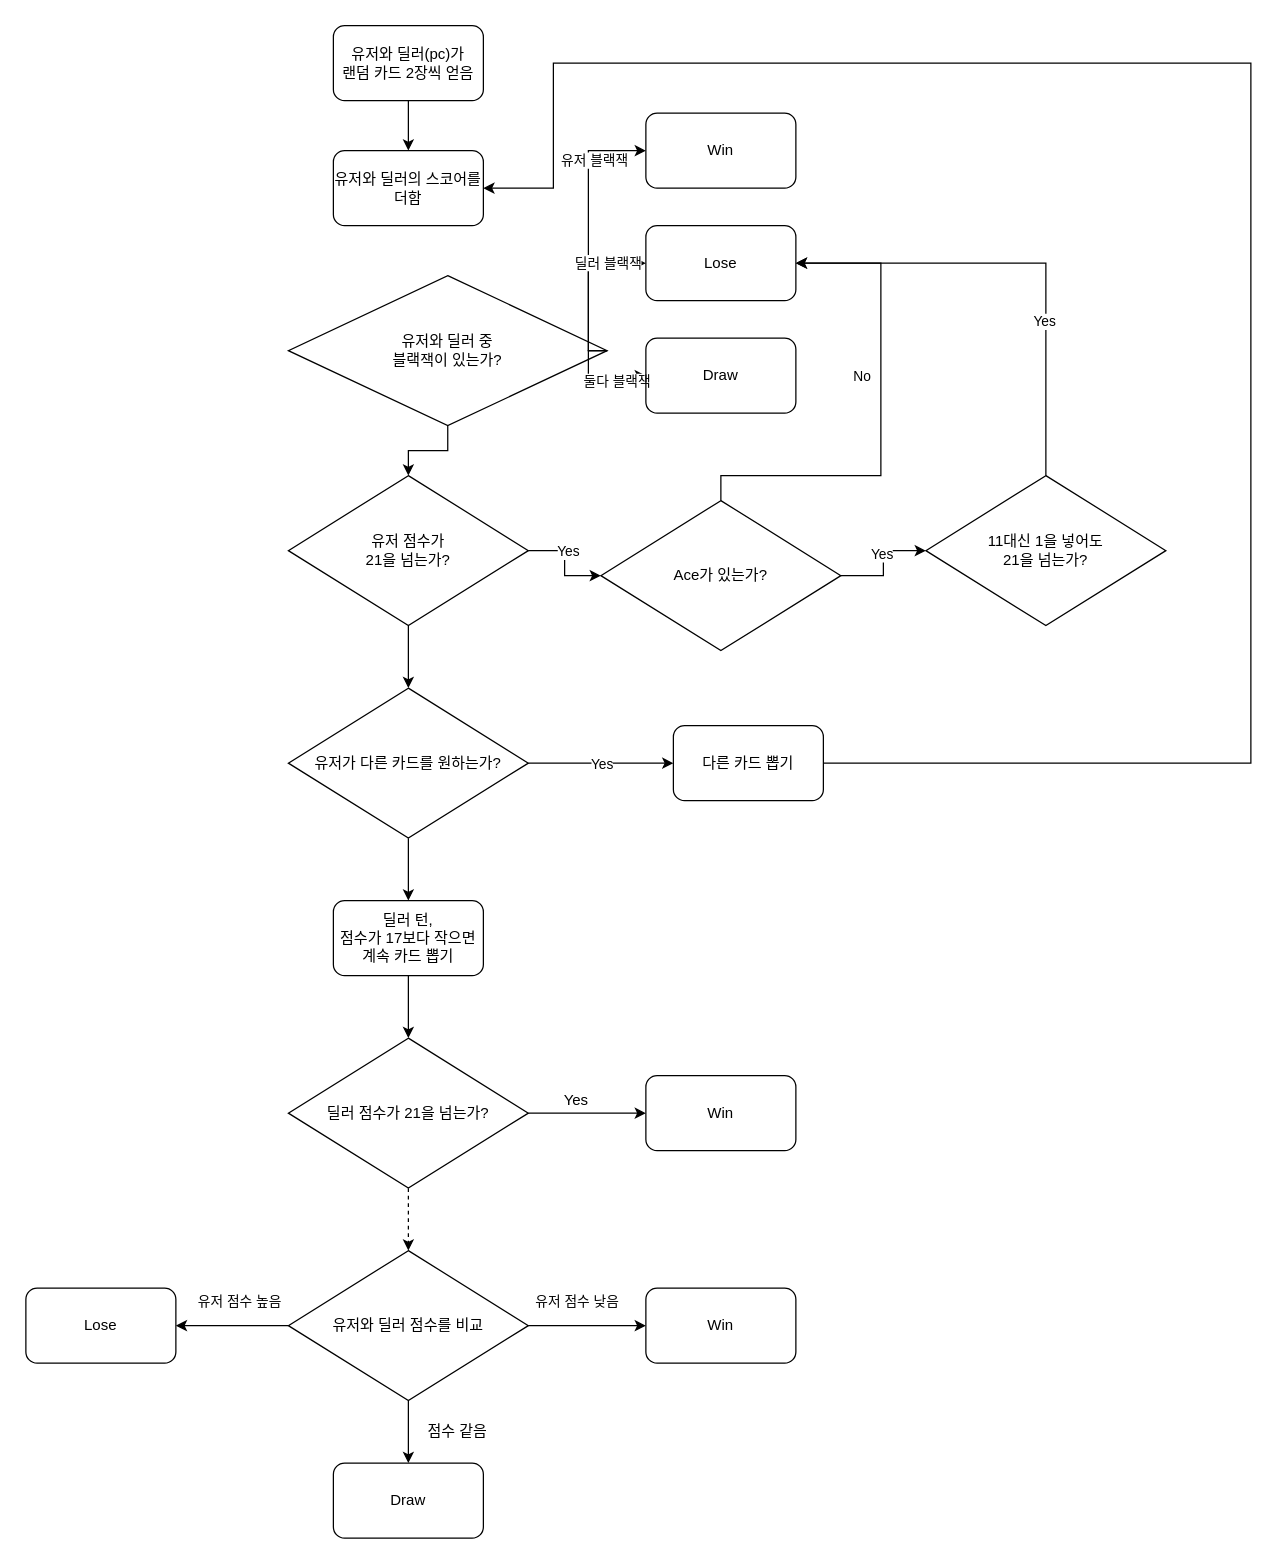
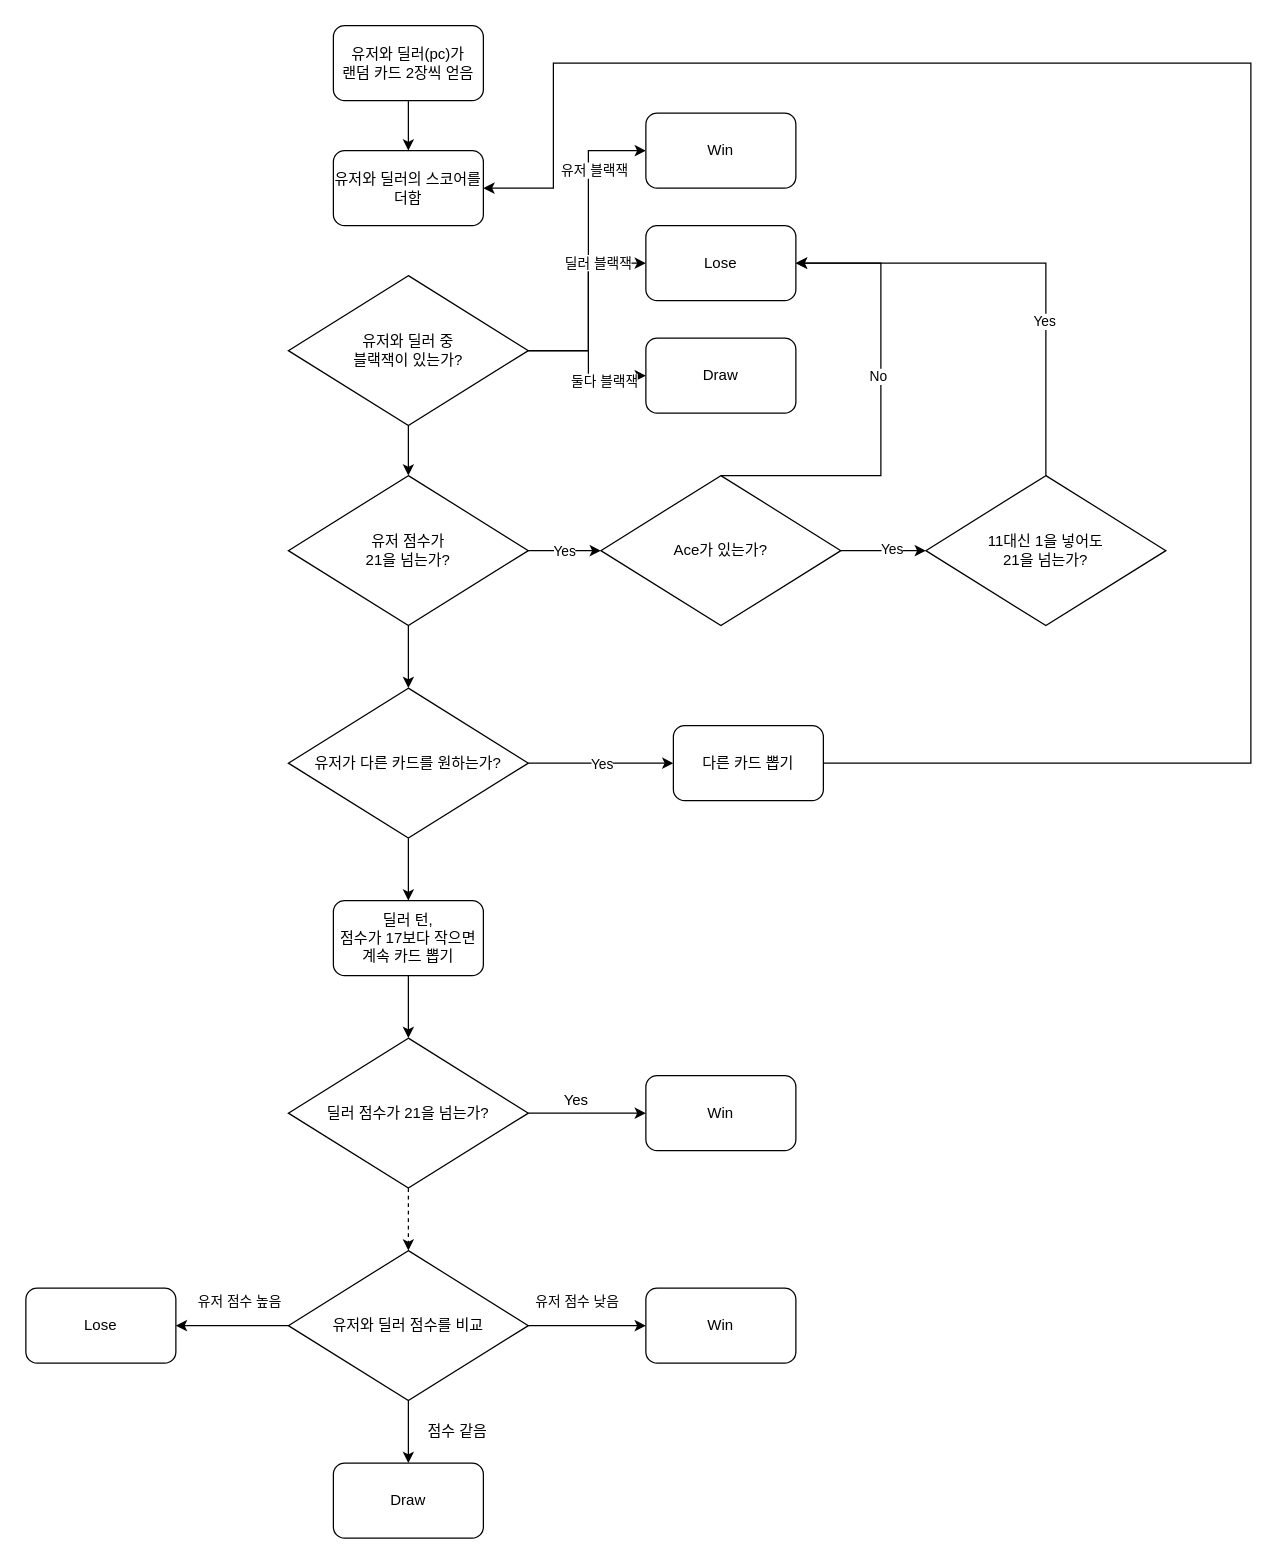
node "유저와 딜러 중 블랙잭이 있는가?": size 319x150 -> 240x150
node "Ace가 있는가?": moved (721, 576) -> (721, 551)
